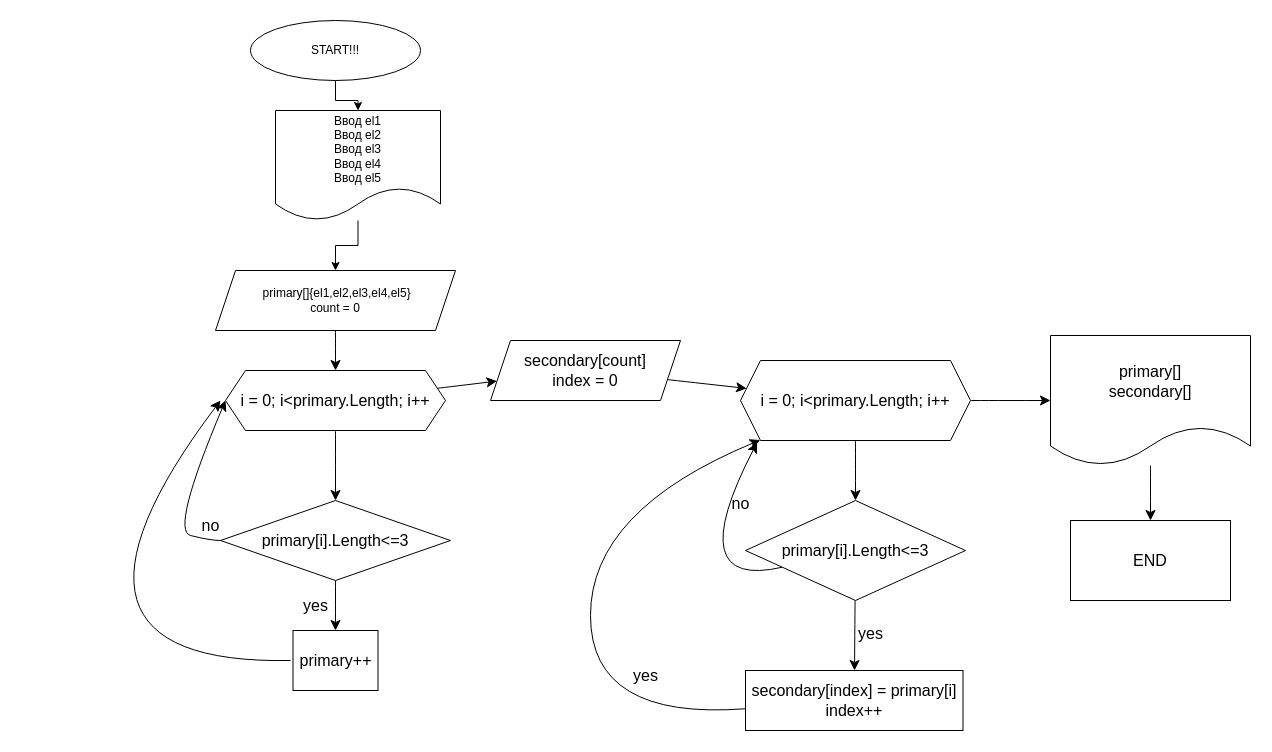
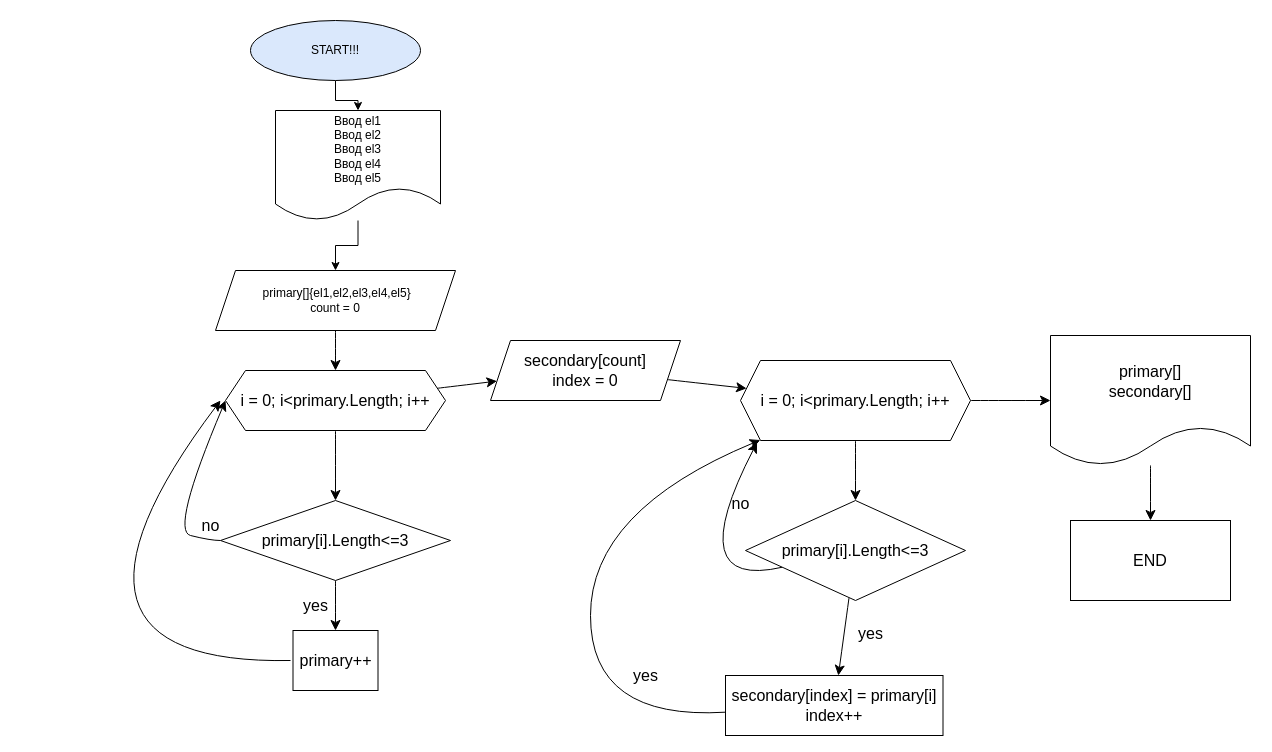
node "START!!!": fillcolor #ffffff -> #dae8fc
node "secondary[index] = primary[i] index++": moved (854, 701) -> (834, 706)
